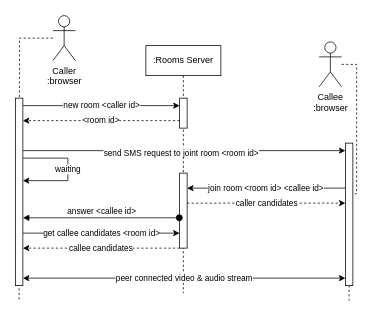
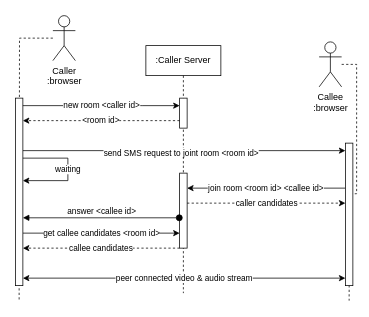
node ":Rooms Server": label ":Rooms Server" -> ":Caller Server"
